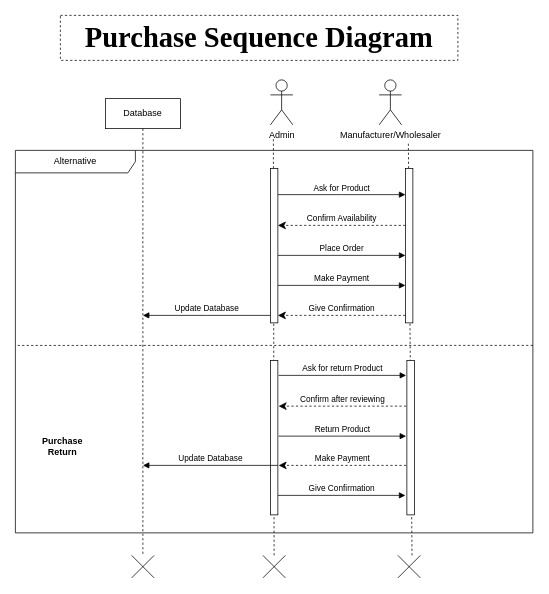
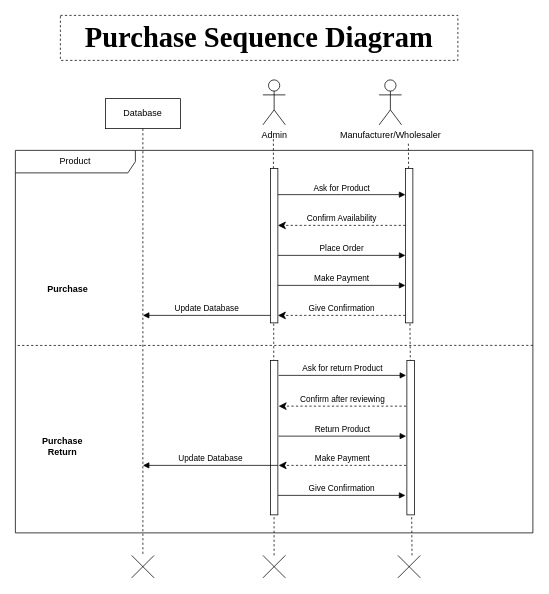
node "Admin": moved (282, 102) -> (274, 102)
node "Alternative": label "Alternative" -> "Product"
node "Purchase": added
